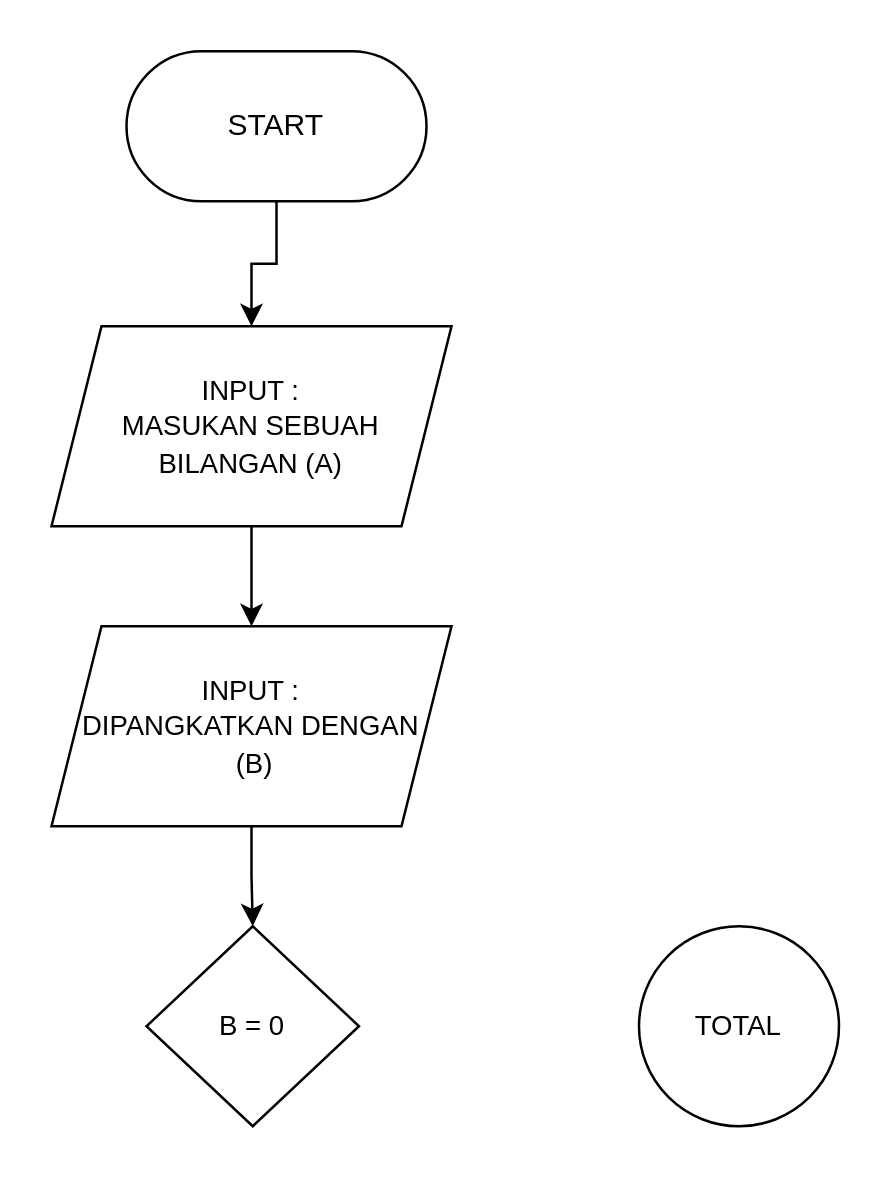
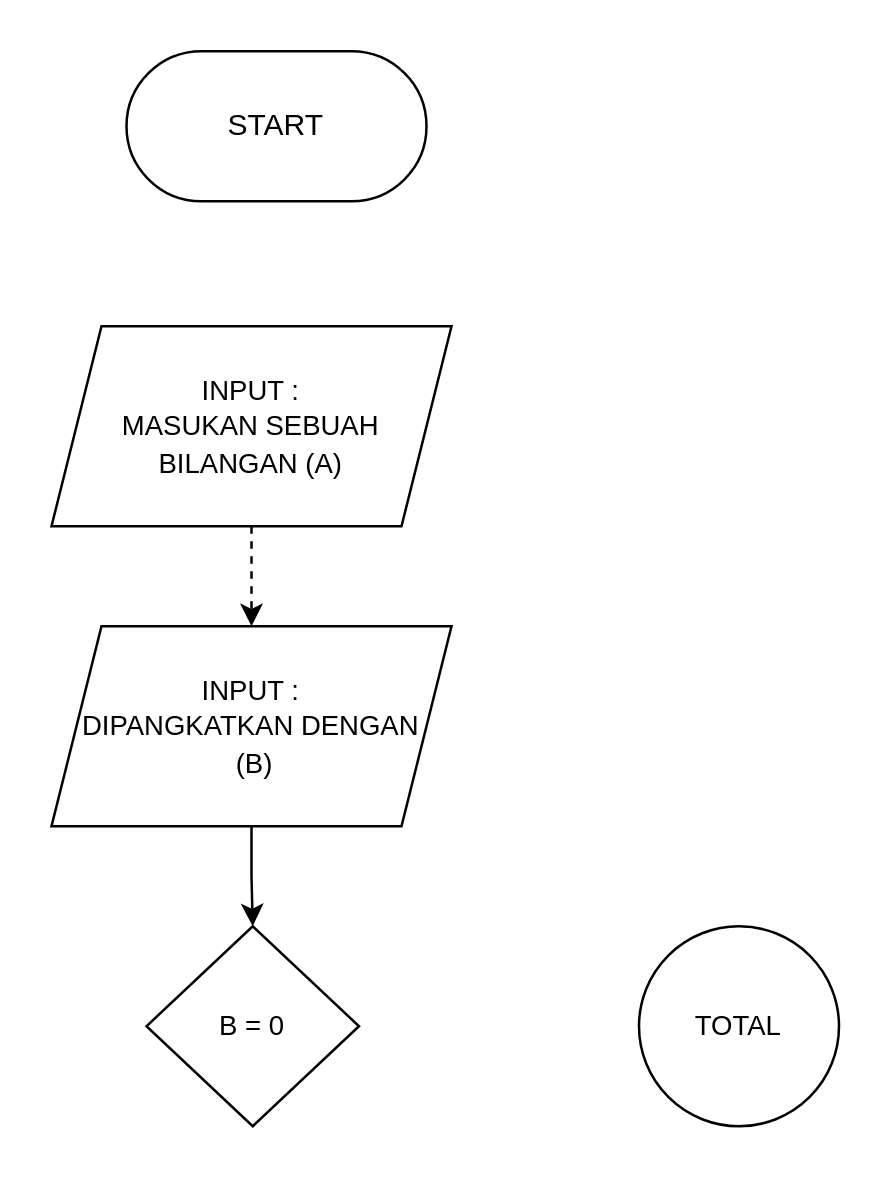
edge "START" -> "INPUT : MASUKAN SEBUAH BILANGAN (A)": removed
edge "INPUT : MASUKAN SEBUAH BILANGAN (A)" -> "INPUT : DIPANGKATKAN DENGAN (B)": style solid -> dashed
